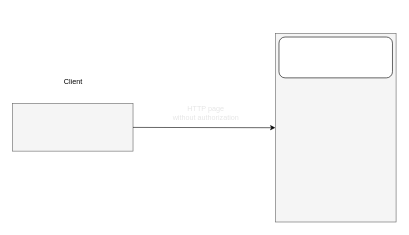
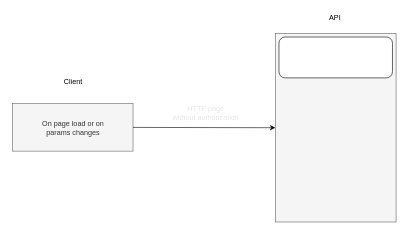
node "API": added
node "On page load or on params changes": added
